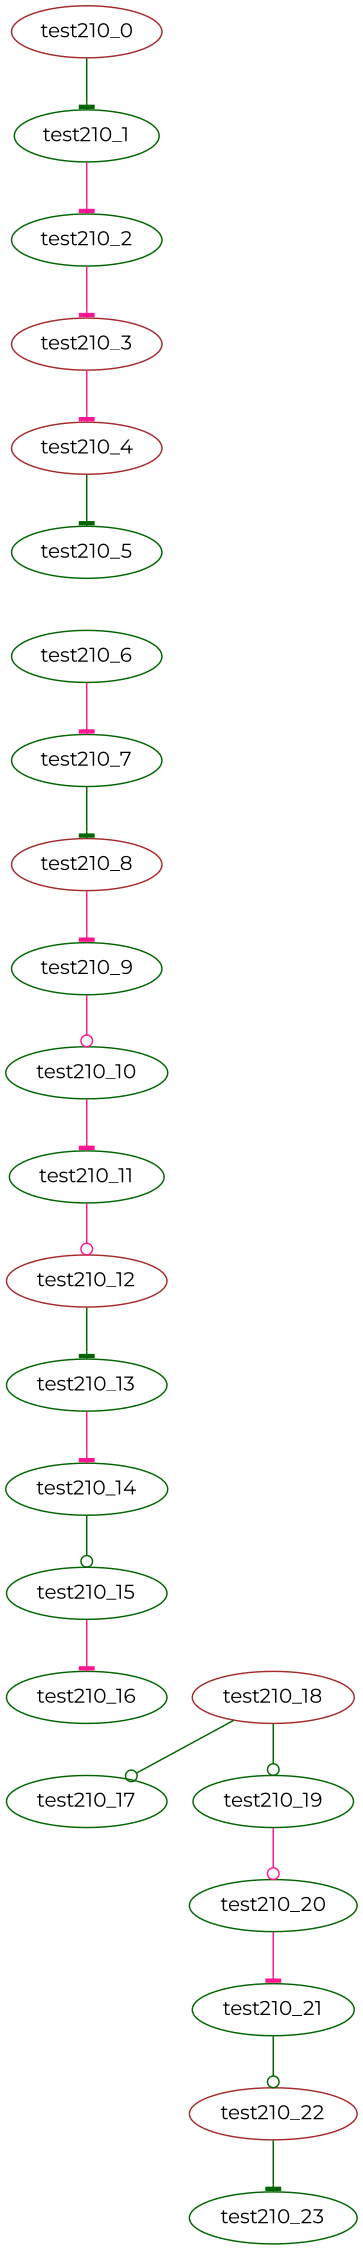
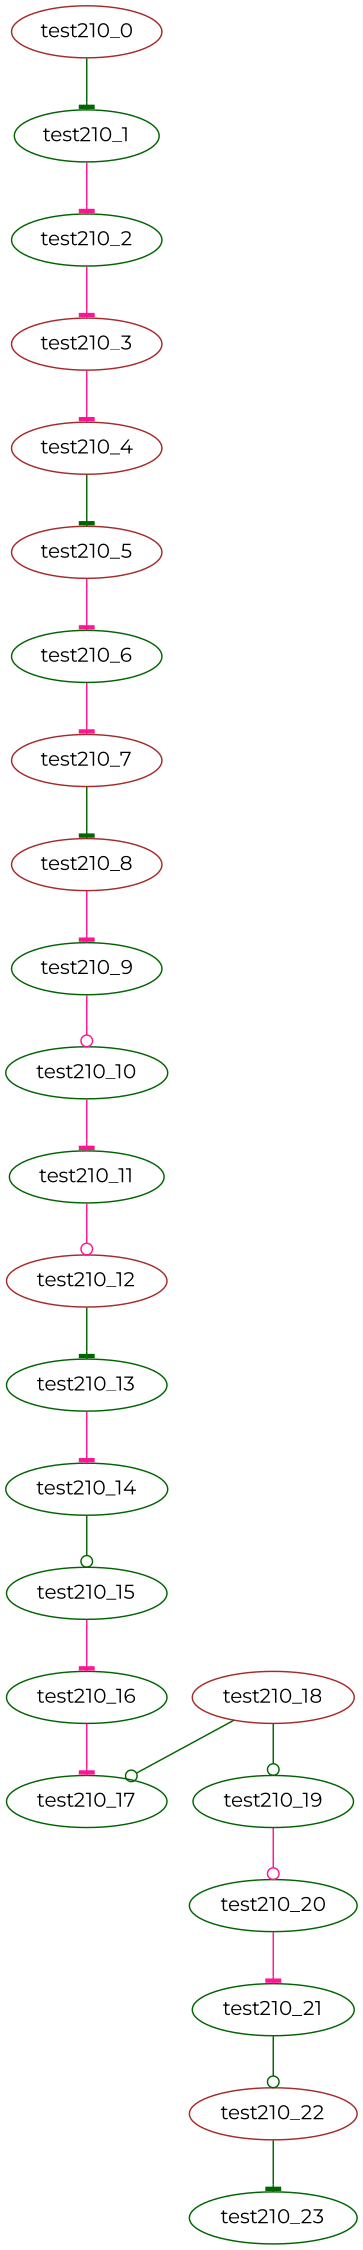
node "test210_5": color darkgreen -> brown
edge "test210_5" -> "test210_6": added
node "test210_7": color darkgreen -> brown
edge "test210_16" -> "test210_17": added
